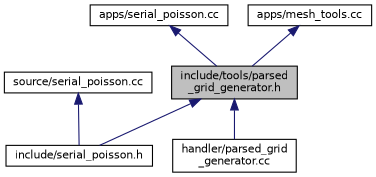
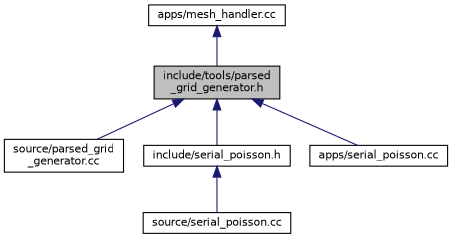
node "apps/mesh_tools.cc": label "apps/mesh_tools.cc" -> "apps/mesh_handler.cc"
edge "include/tools/parsed _grid_generator.h" -> "apps/serial_poisson.cc": reversed
edge "include/serial_poisson.h" -> "source/serial_poisson.cc": reversed
node "handler/parsed_grid _generator.cc": label "handler/parsed_grid _generator.cc" -> "source/parsed_grid _generator.cc"
